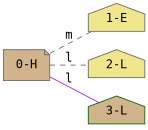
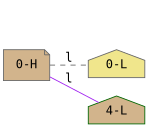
node "1-E": removed
node "2-L": label "2-L" -> "0-L"
node "3-L": label "3-L" -> "4-L"
